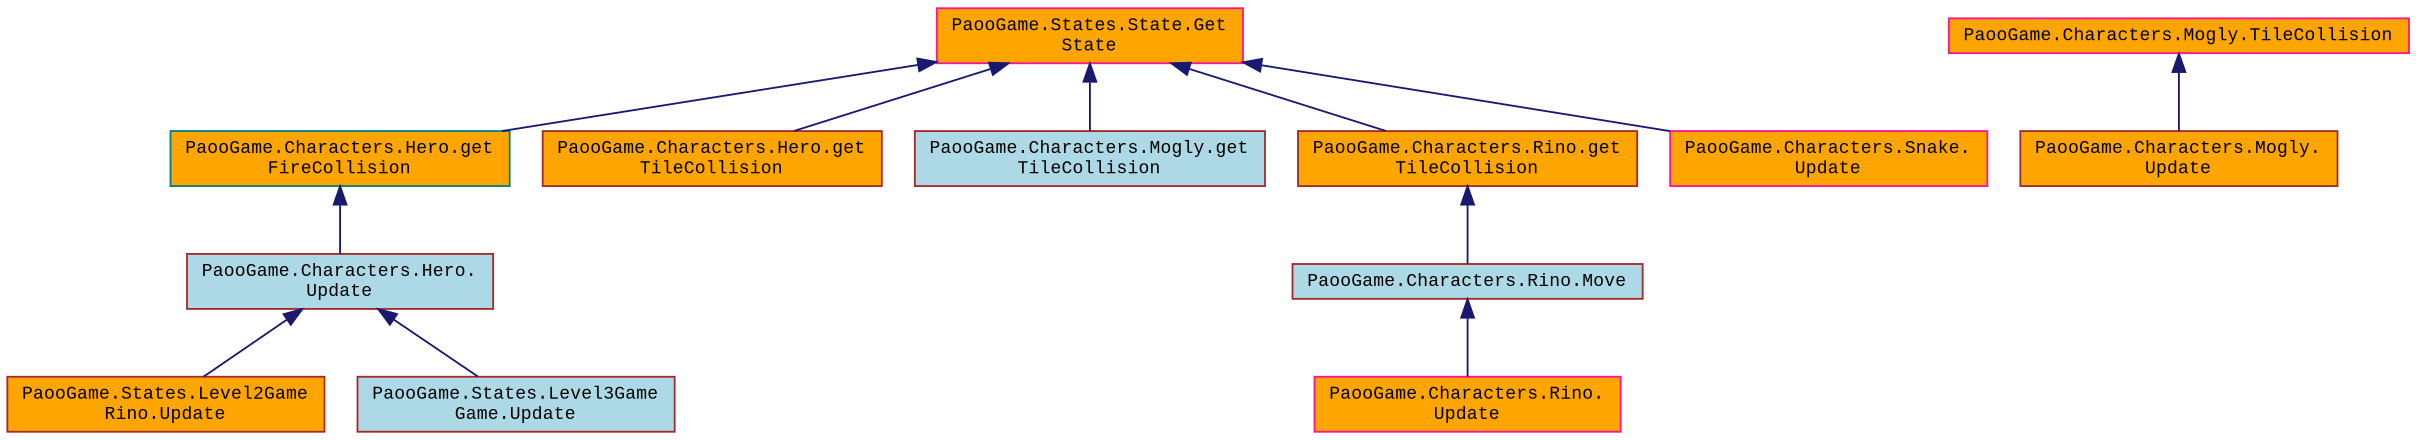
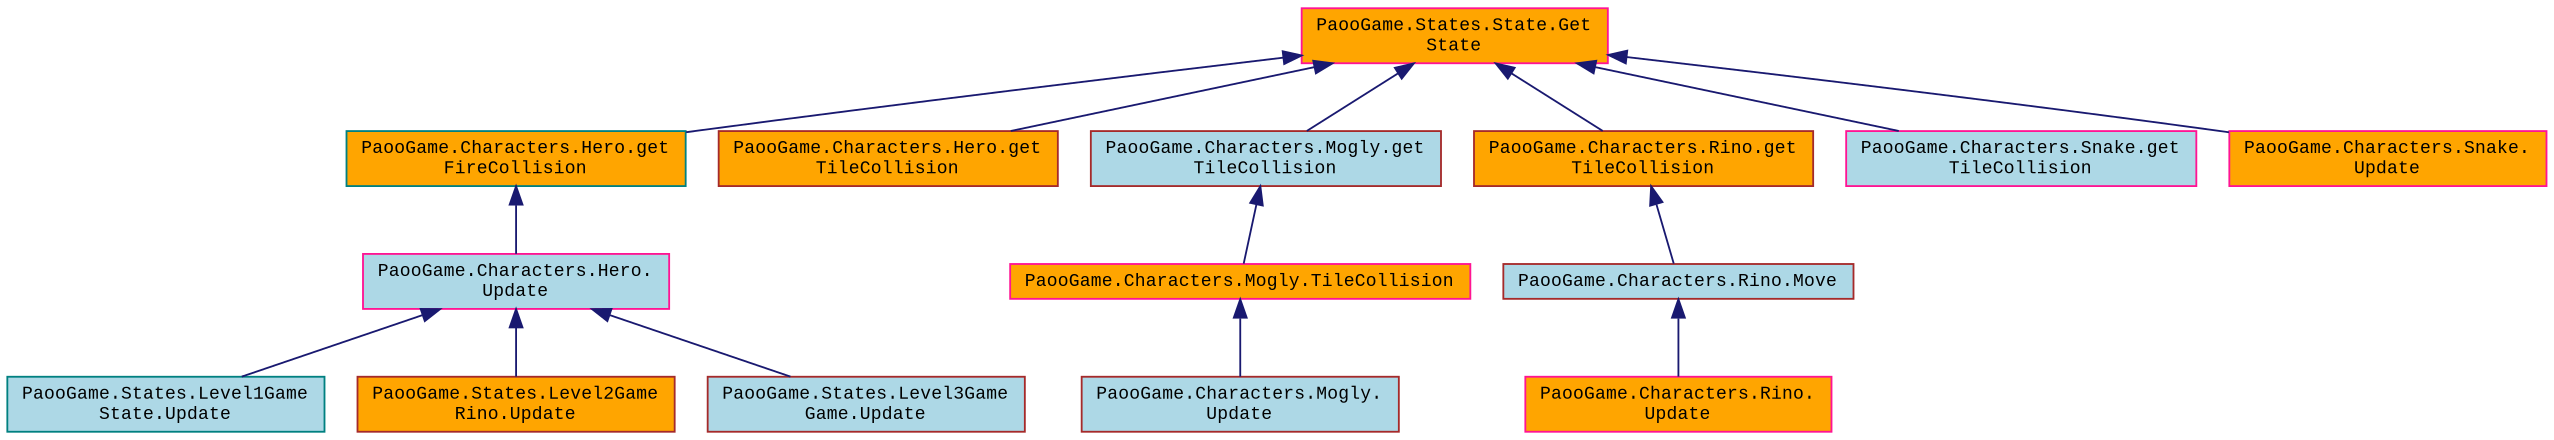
node "PaooGame.Characters.Snake.get TileCollision": added
node "PaooGame.Characters.Mogly. Update": fillcolor orange -> lightblue
edge "PaooGame.Characters.Mogly.TileCollision" -> "PaooGame.Characters.Mogly.get TileCollision": added
node "PaooGame.Characters.Hero. Update": color brown -> deeppink
node "PaooGame.States.Level1Game State.Update": added
